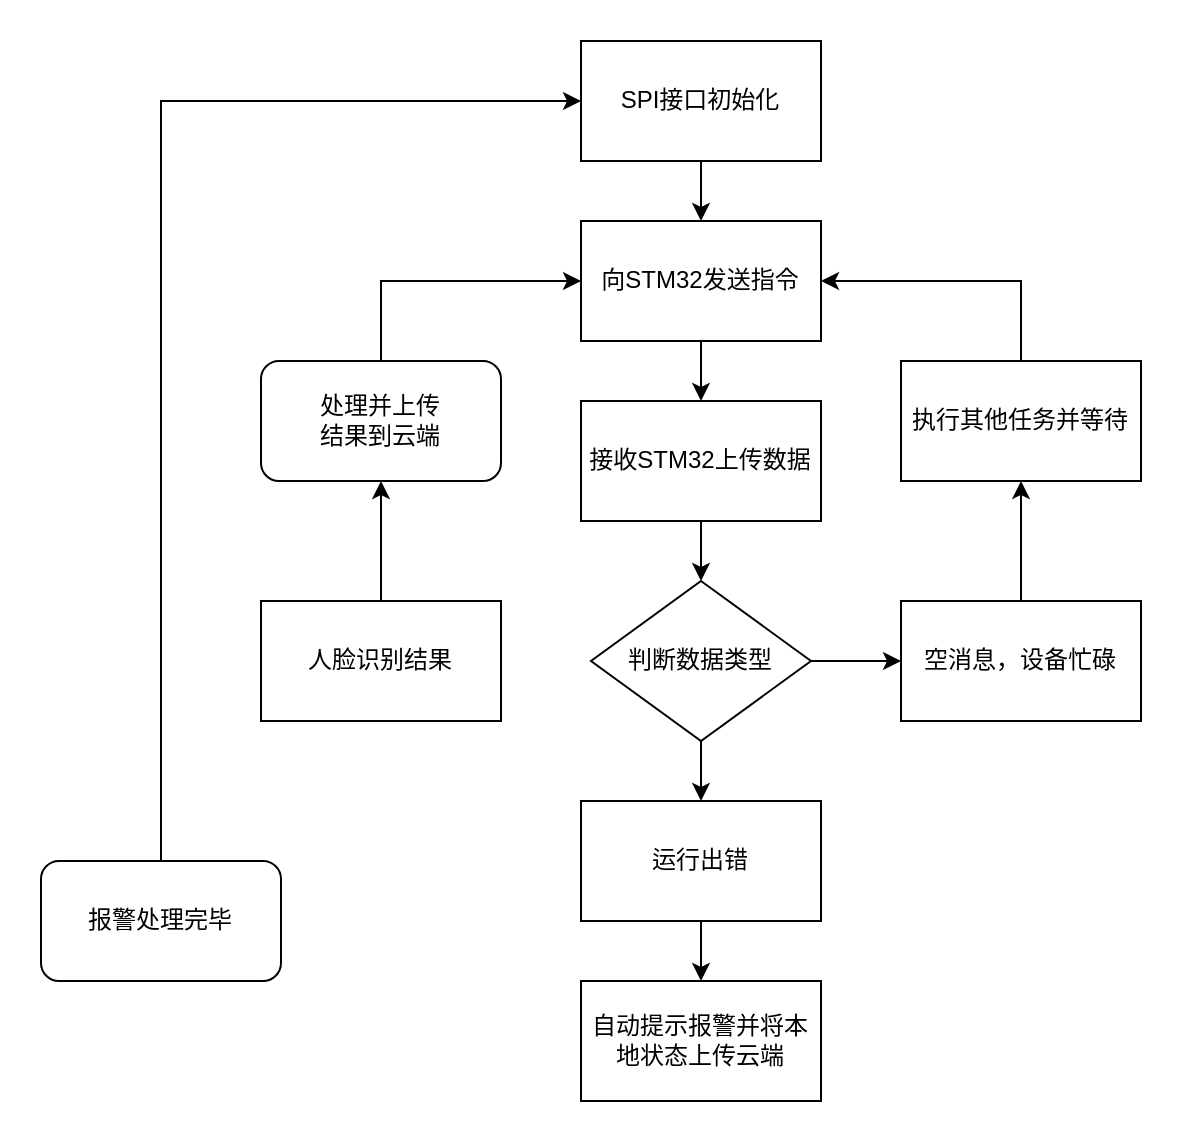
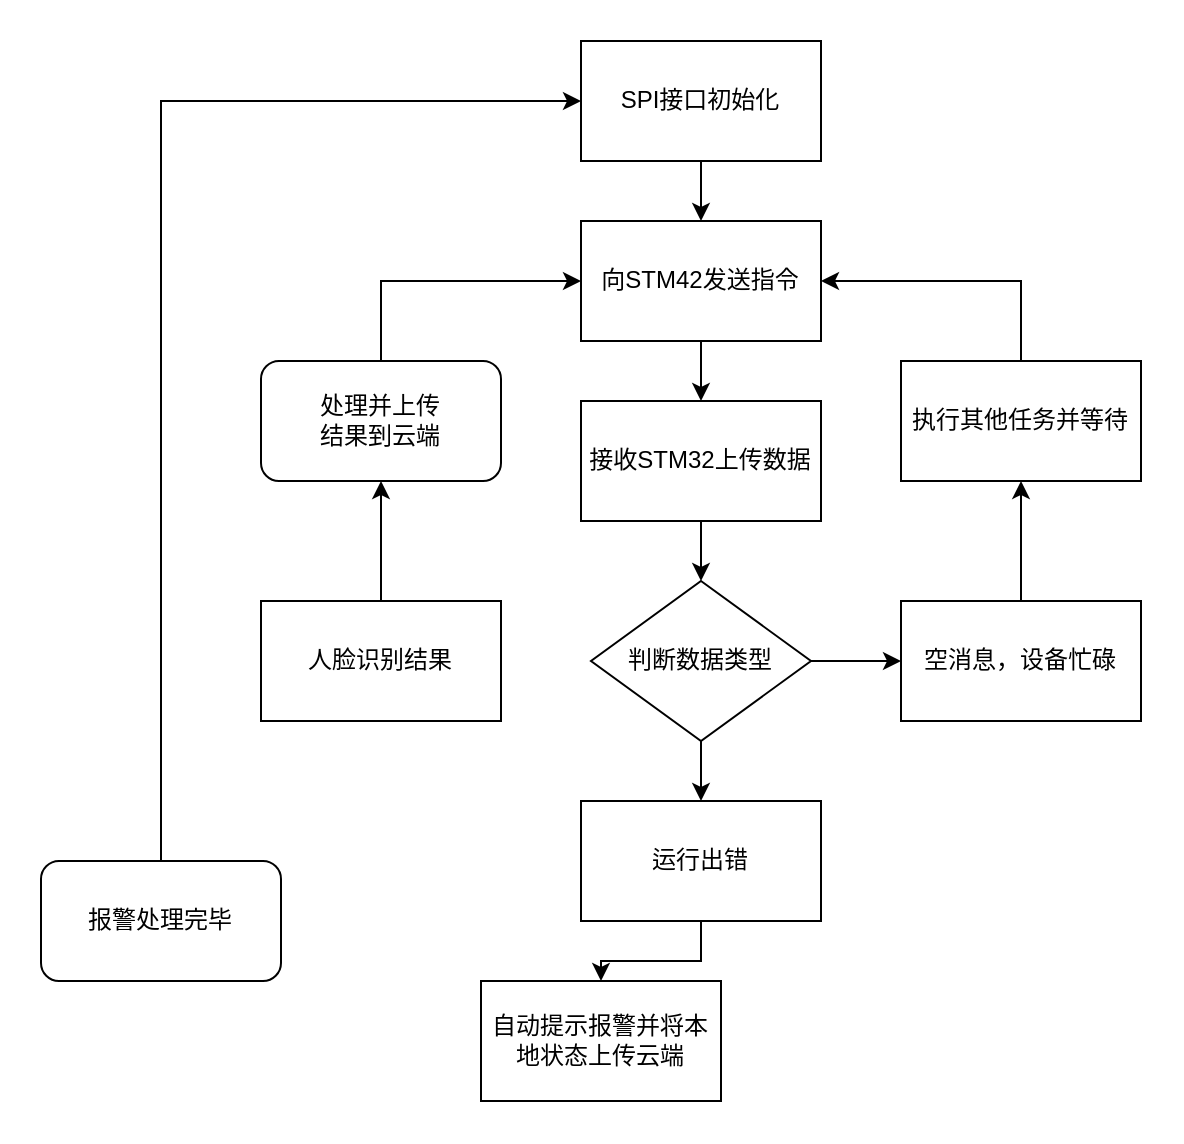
node "向STM32发送指令": label "向STM32发送指令" -> "向STM42发送指令"
node "自动提示报警并将本地状态上传云端": moved (701, 1041) -> (601, 1041)
